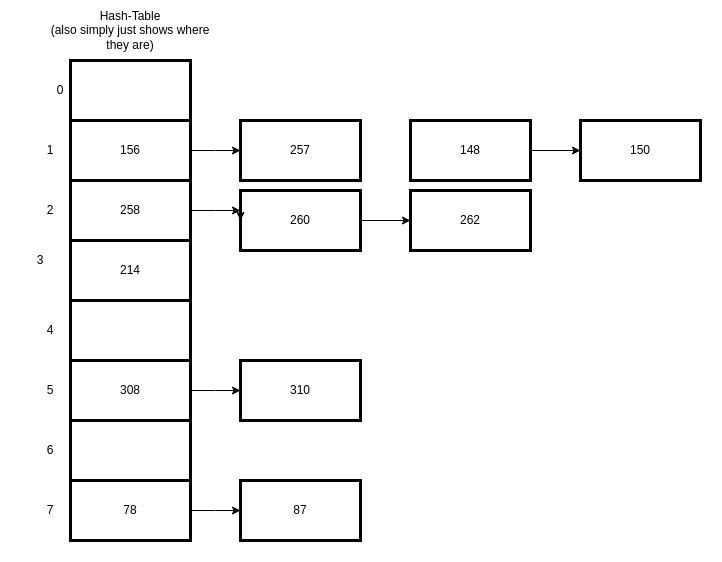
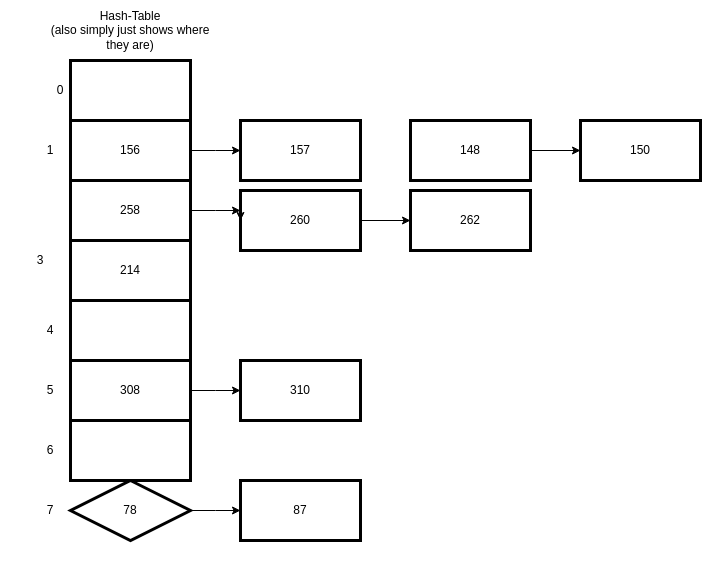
node "257": label "257" -> "157"
node "2": removed
node "78": shape rectangle -> diamond
